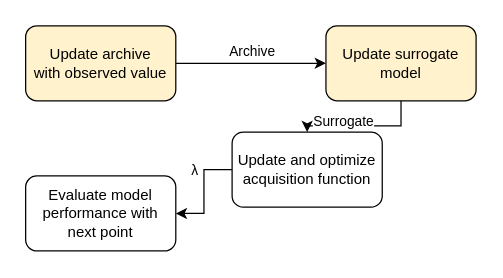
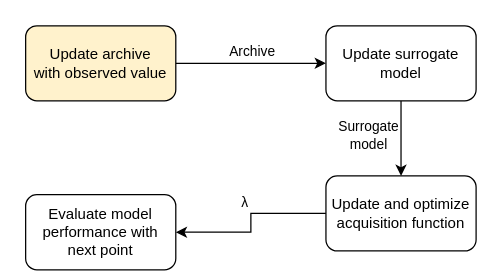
node "Update surrogate model": fillcolor #fff2cc -> #ffffff
node "Update and optimize acquisition function": moved (307, 169) -> (401, 213)
node "Evaluate model performance with next point": moved (101, 213) -> (101, 232)
